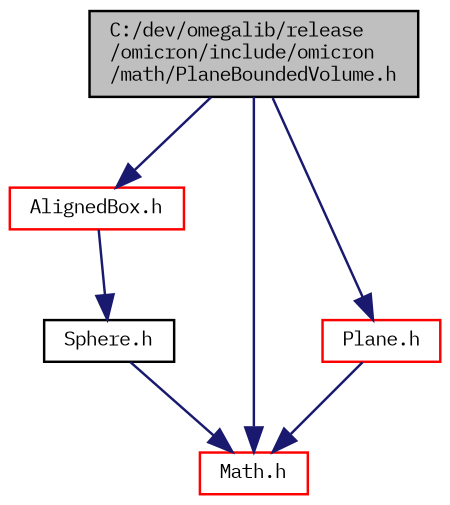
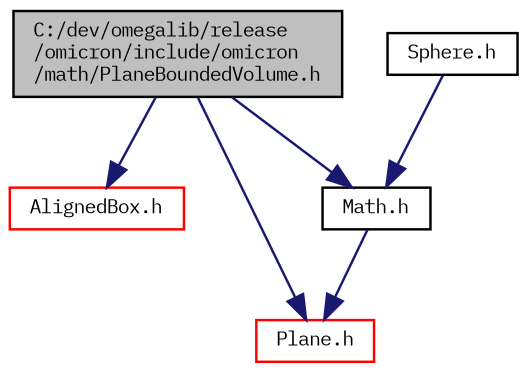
edge "AlignedBox.h" -> "Sphere.h": removed
edge "Plane.h" -> "Math.h": reversed
node "Math.h": color red -> black
